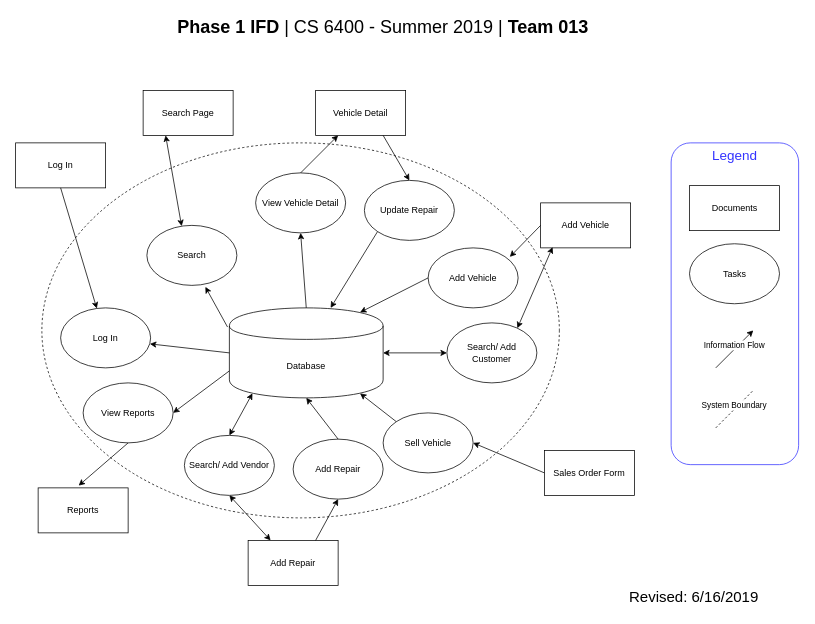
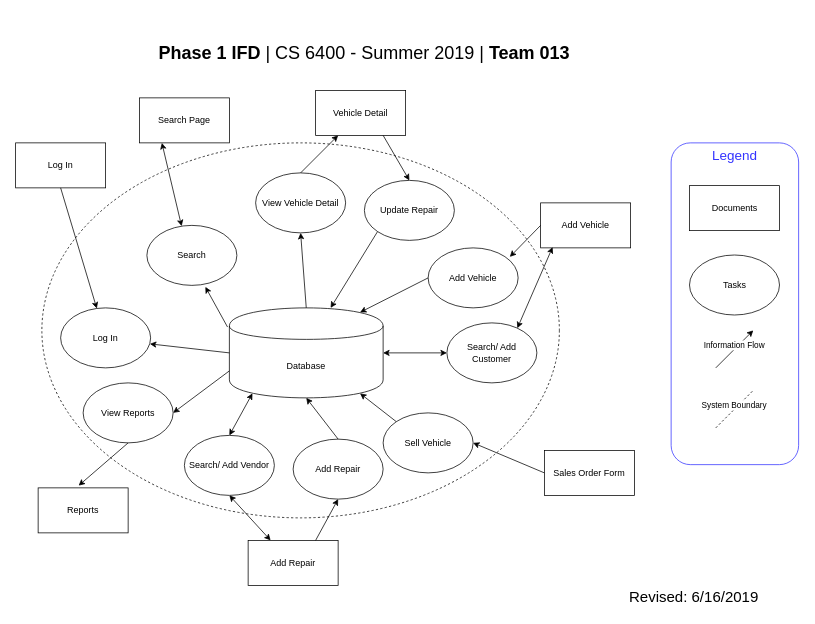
node "Phase 1 IFD | CS 6400 - Summer 2019 | Team 013": moved (383, 34) -> (364, 60)
node "Search Page": moved (188, 113) -> (184, 120)
node "Tasks": moved (734, 274) -> (734, 285)
